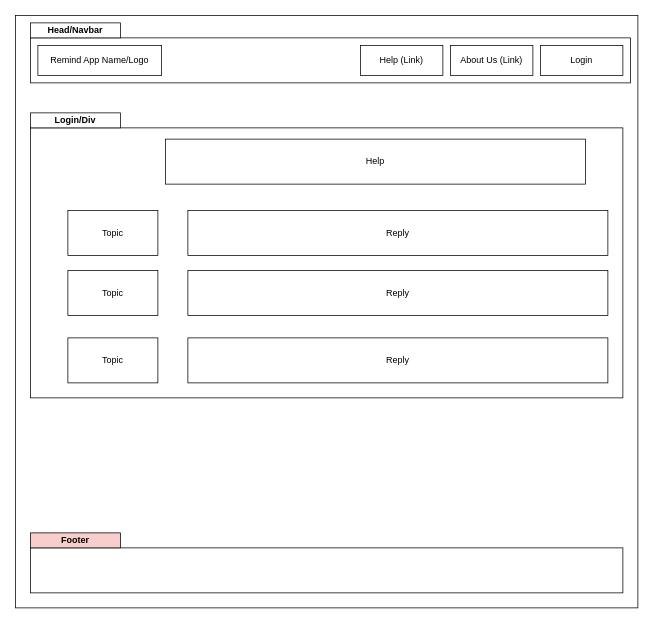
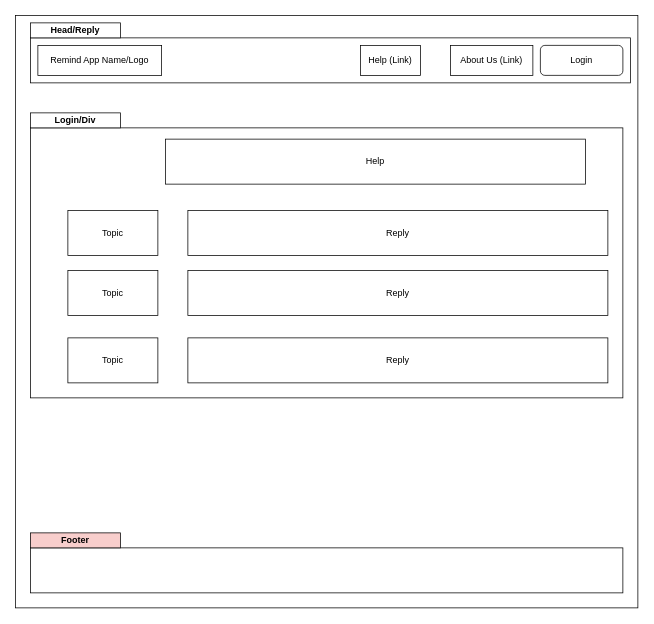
node "Head/Navbar": label "Head/Navbar" -> "Head/Reply"
node "Help (Link)": size 83x30 -> 60x30
node "Login": shape rectangle -> rounded rectangle
